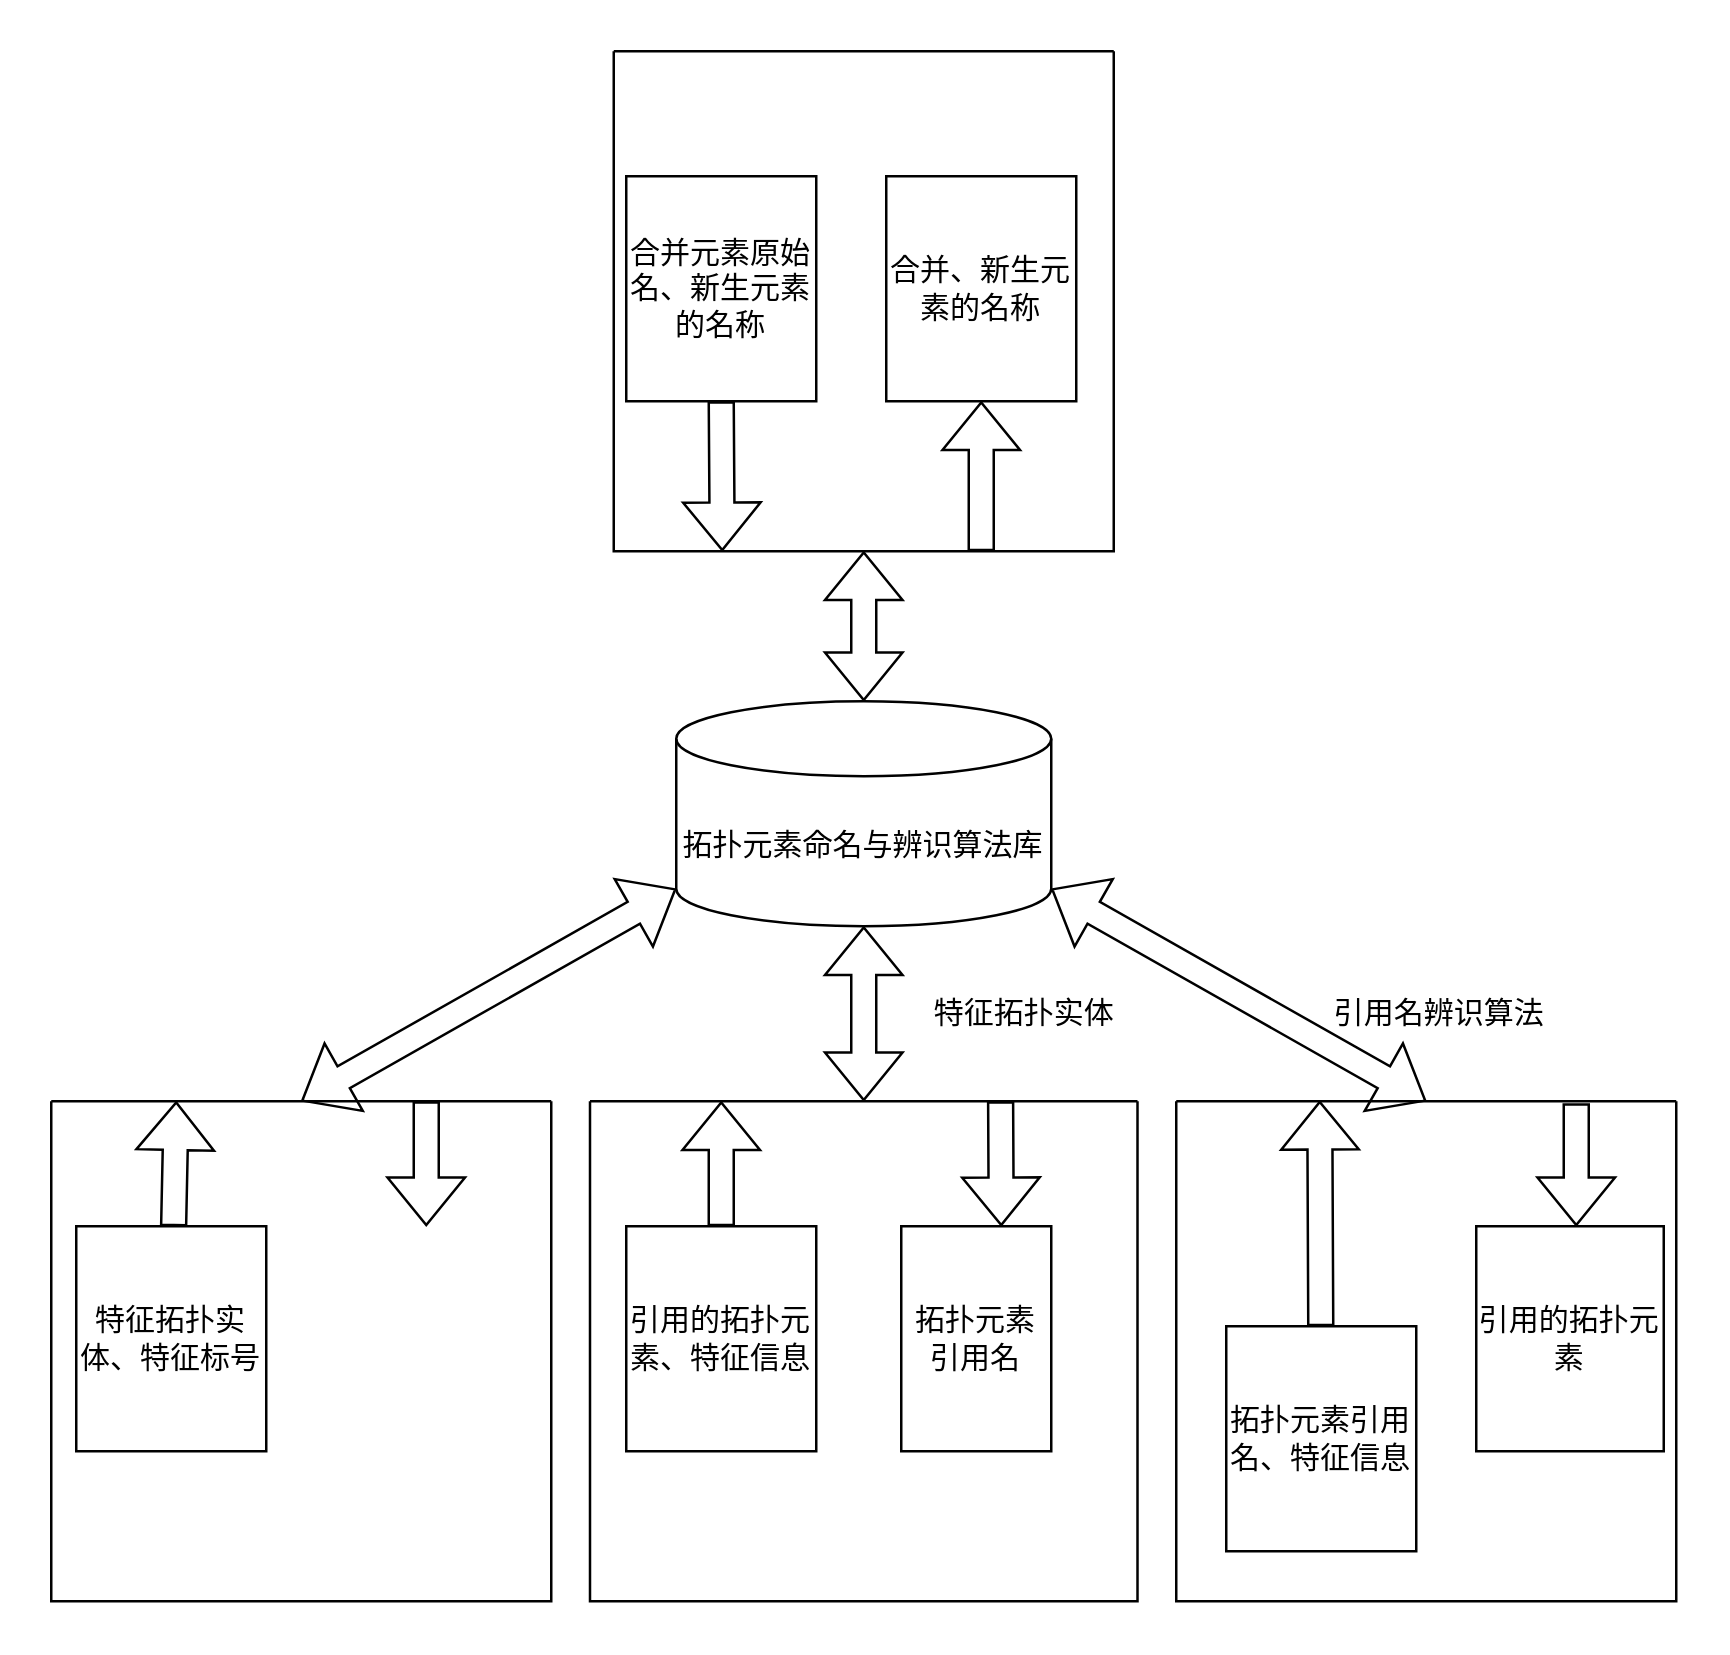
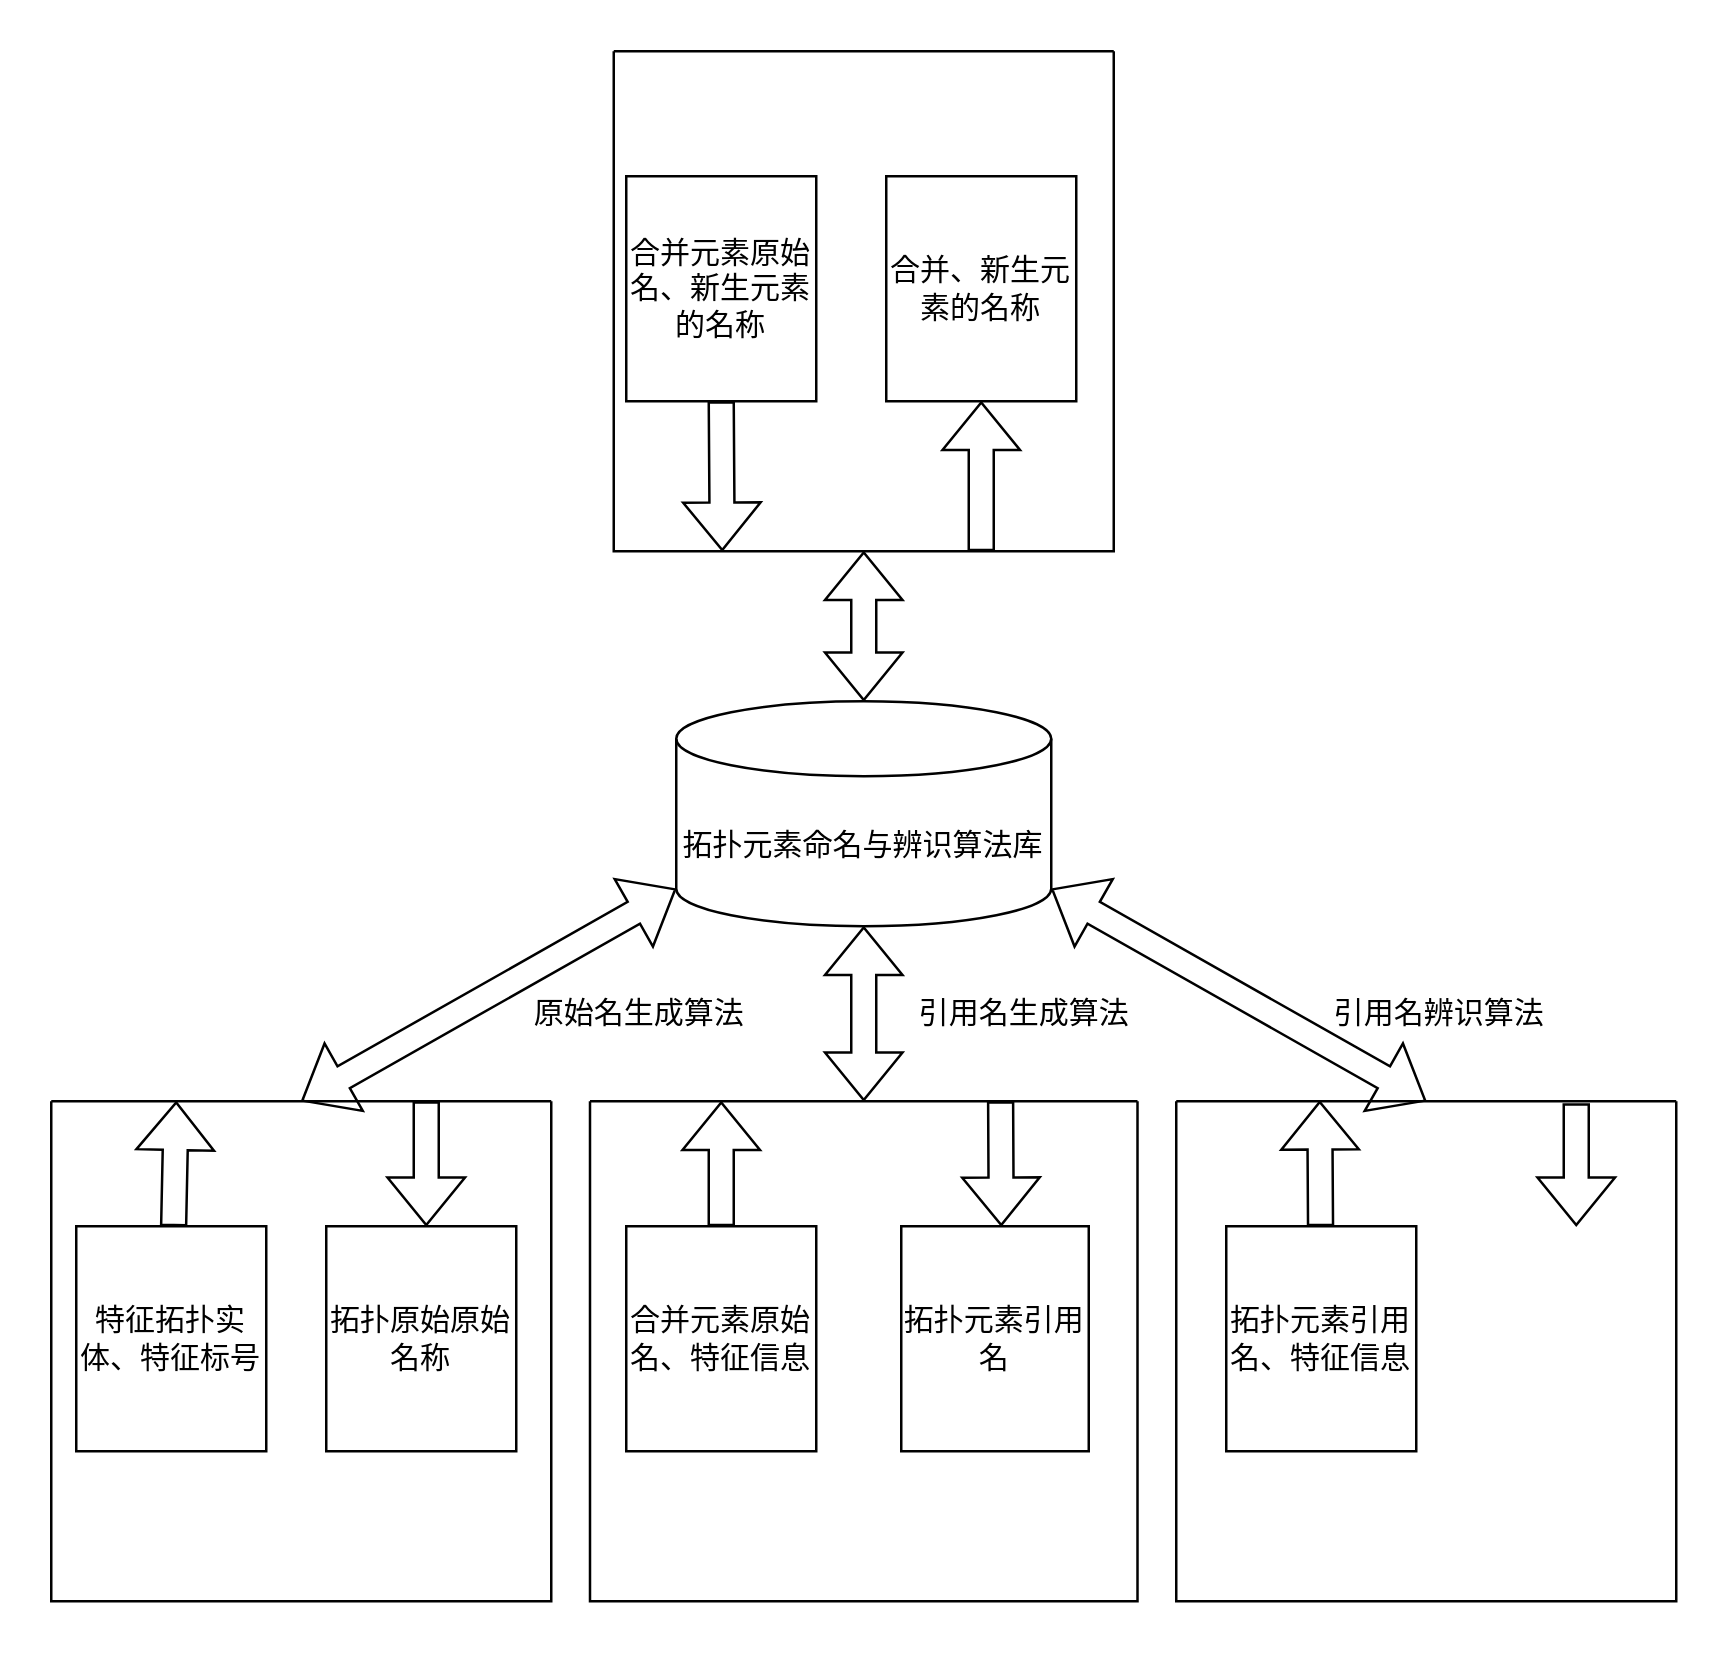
node "原始名生成算法": added
node "特征拓扑实体": label "特征拓扑实体" -> "引用名生成算法"
node "拓扑原始原始名称": added
node "引用的拓扑元素、特征信息": label "引用的拓扑元素、特征信息" -> "合并元素原始名、特征信息"
node "拓扑元素引用名": size 150x225 -> 188x225
node "引用的拓扑元素": removed
node "拓扑元素引用名、特征信息": moved (1321, 1439) -> (1321, 1339)
